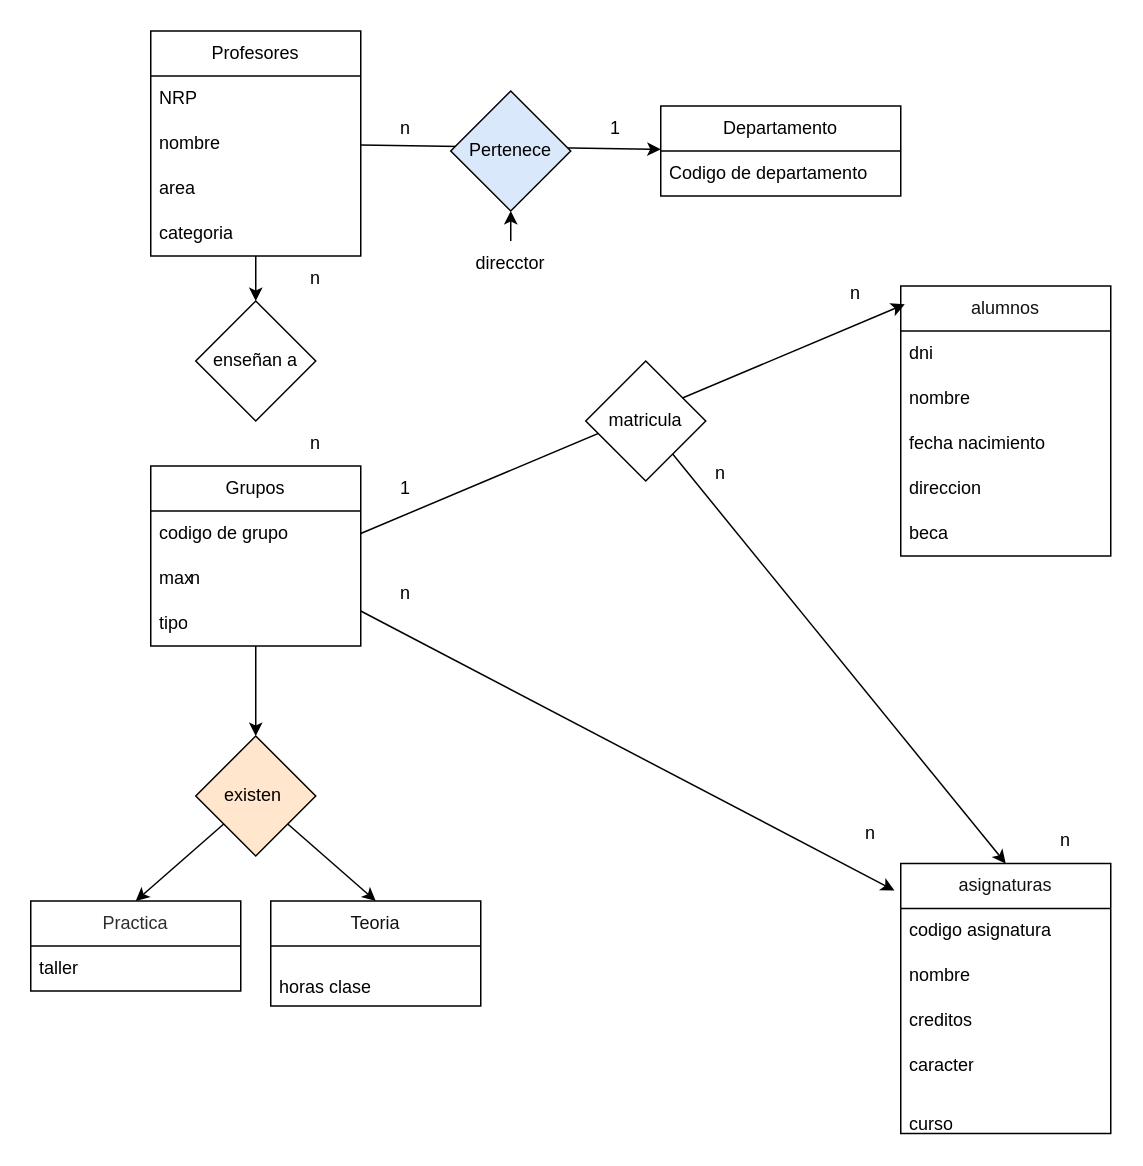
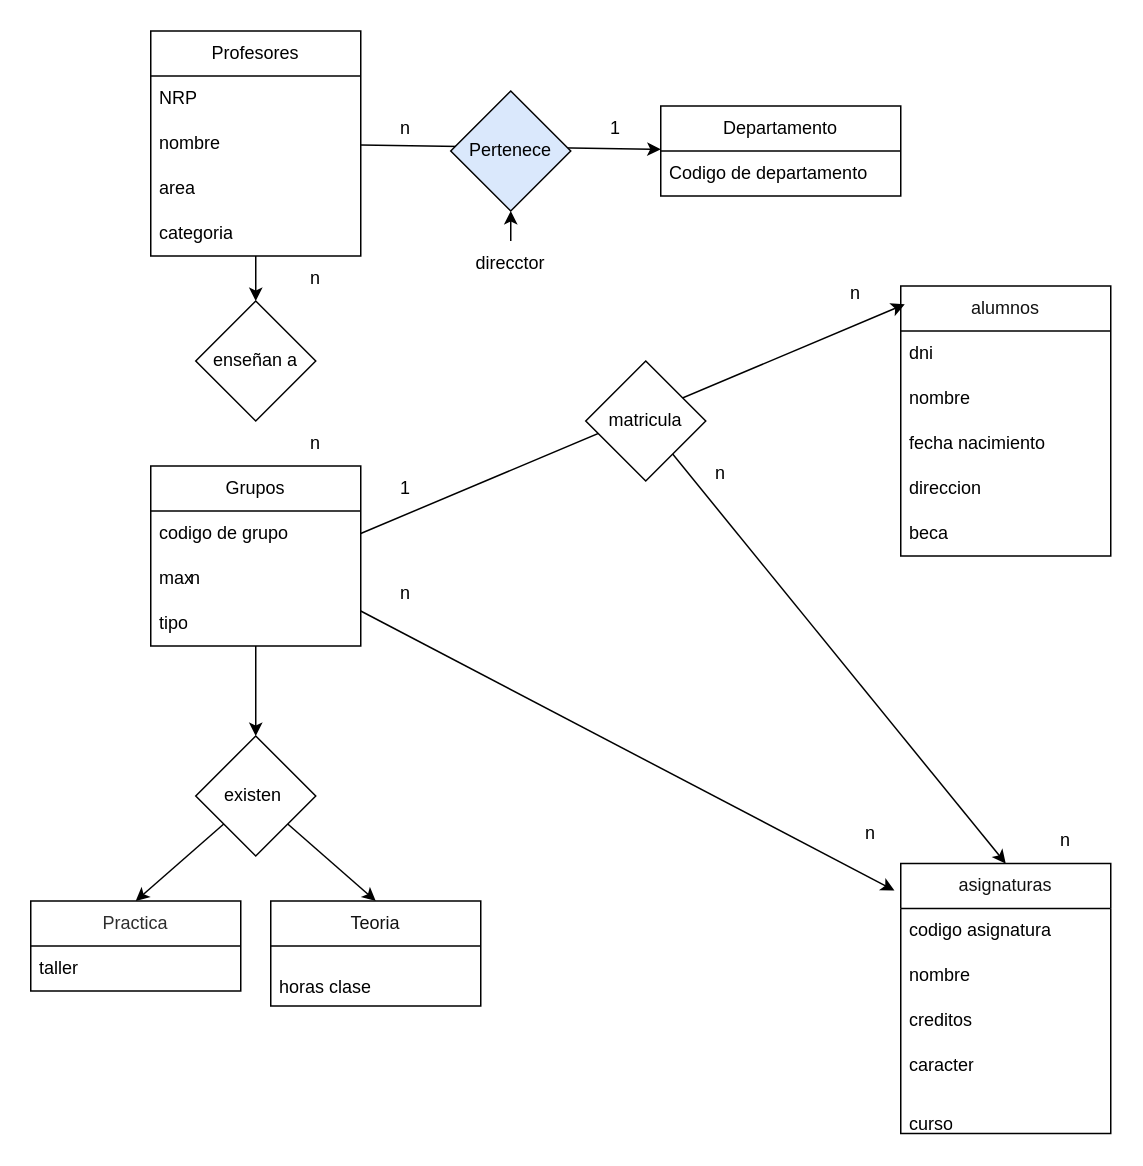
node "existen": fillcolor #ffe6cc -> #ffffff
